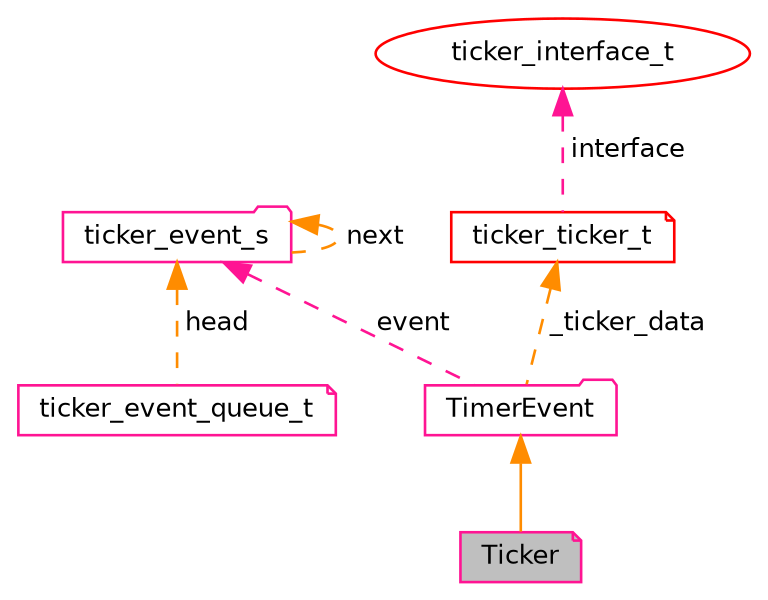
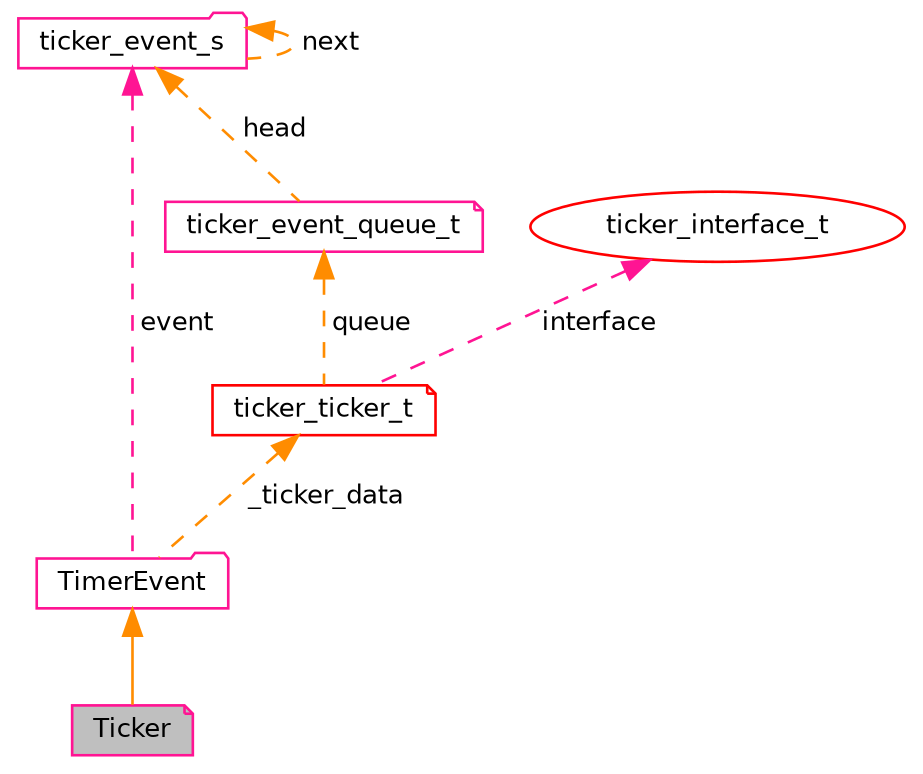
edge "ticker_ticker_t" -> "ticker_event_queue_t": added, label "queue"
